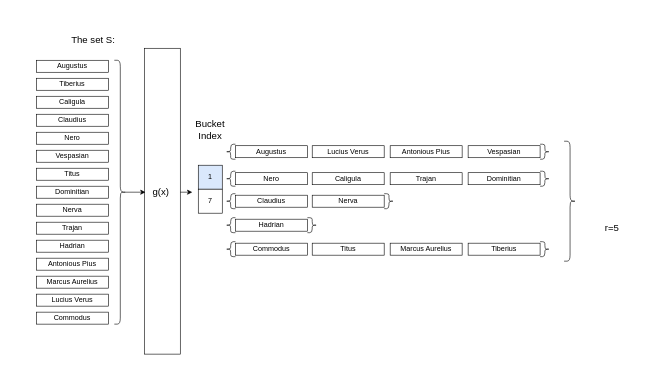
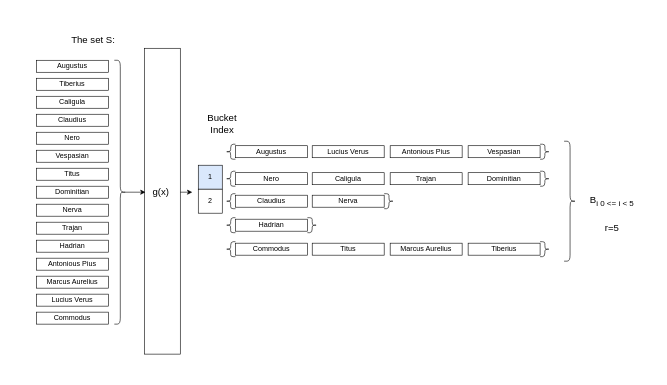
node "Bucket Index": moved (210, 129) -> (222, 123)
node "7": label "7" -> "2"
node "Bi 0 <= i < 5": added
